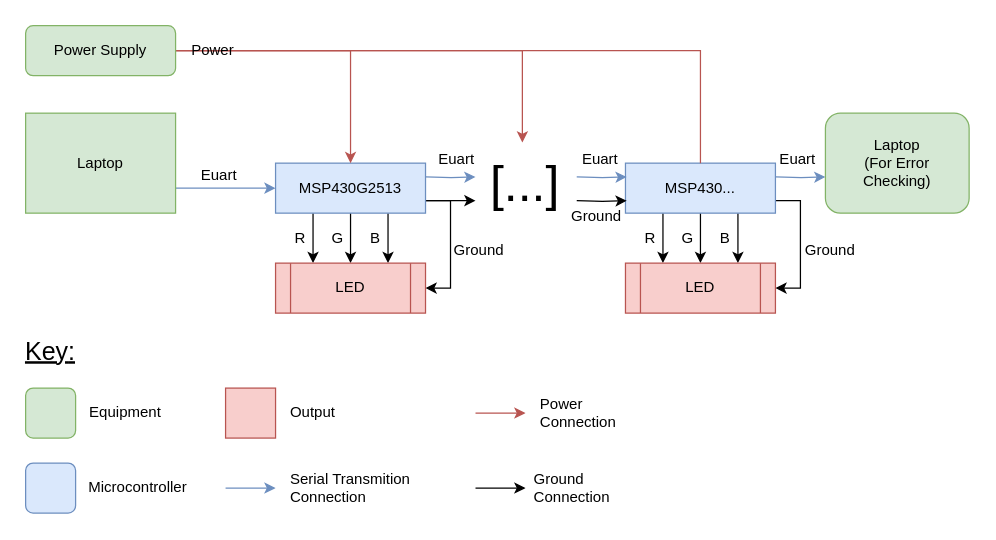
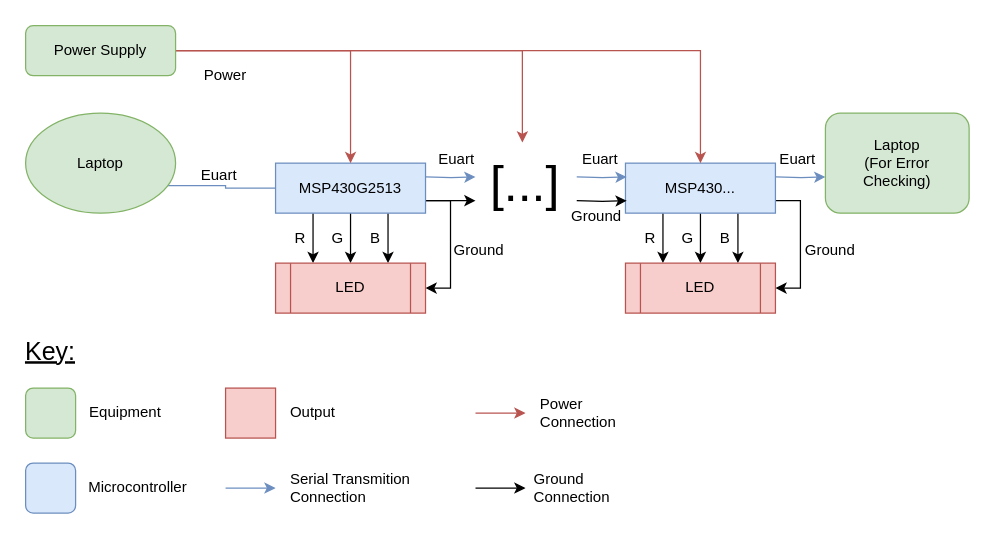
node "Power": moved (213, 51) -> (226, 76)
edge "Power Supply" -- "MSP430...": arrowhead none -> classic
node "Laptop": shape rectangle -> ellipse
edge "Laptop" -> "MSP430G2513": arrowhead classic -> none
